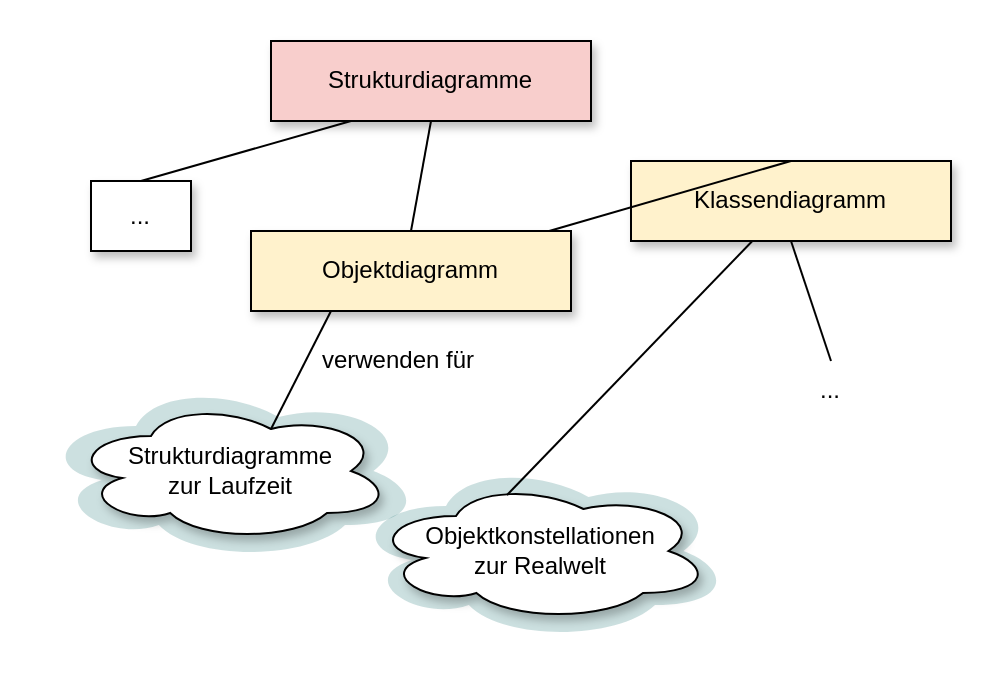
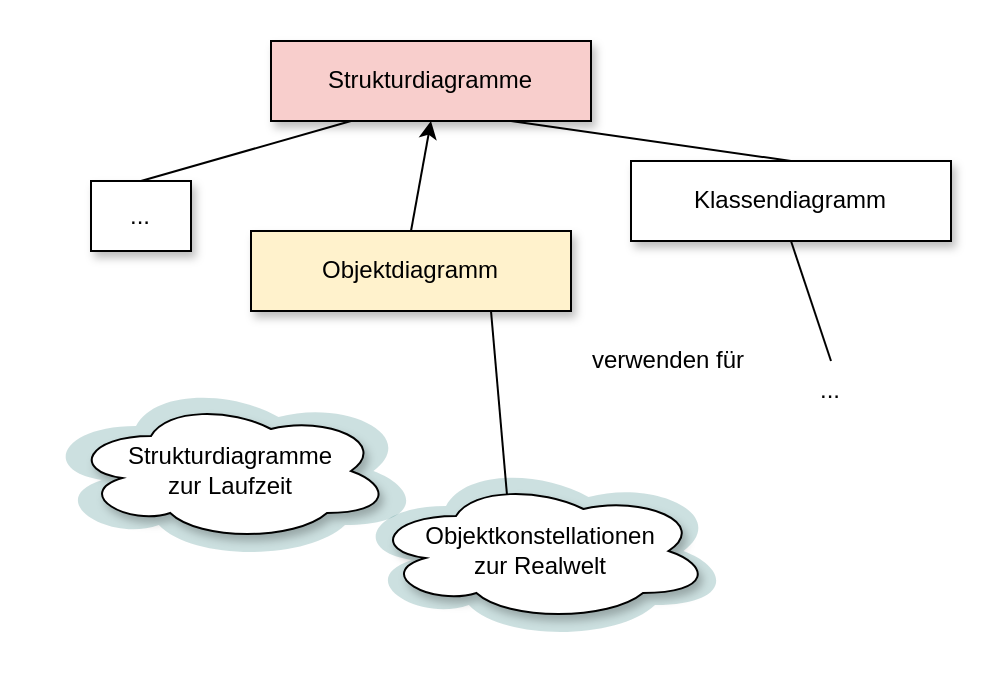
edge "Strukturdiagramme" -- "Objektdiagramm": arrowhead none -> classic
edge "Klassendiagramm" -- "Objektdiagramm": now "Klassendiagramm" -- "Strukturdiagramme"
node "Klassendiagramm": fillcolor #fff2cc -> #ffffff
node "verwenden für": moved (399, 361) -> (669, 361)
edge "Klassendiagramm" -- "Objektkonstellationen zur Realwelt": now "Objektdiagramm" -- "Objektkonstellationen zur Realwelt"
edge "Objektdiagramm" -- "Strukturdiagramme zur Laufzeit": removed
